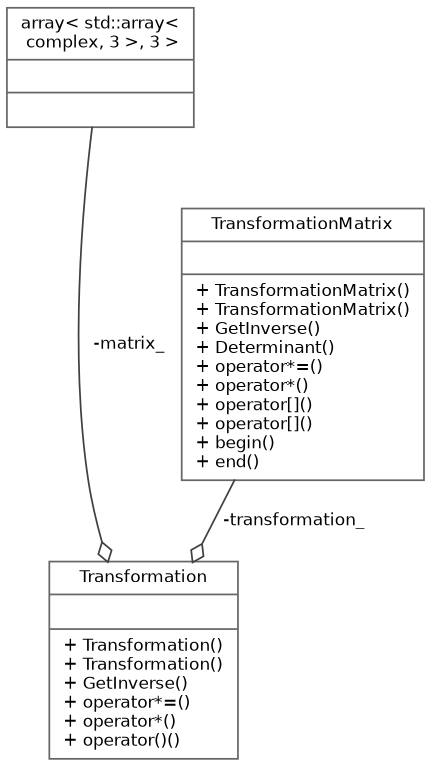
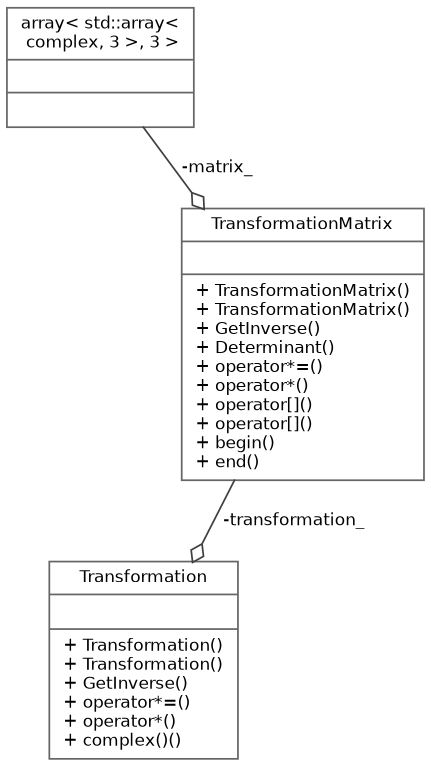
edge "array< std::array<" -> "Transformation": now "array< std::array<" -> "TransformationMatrix"
node "Transformation": text "+ operator()()" -> "+ complex()()"
